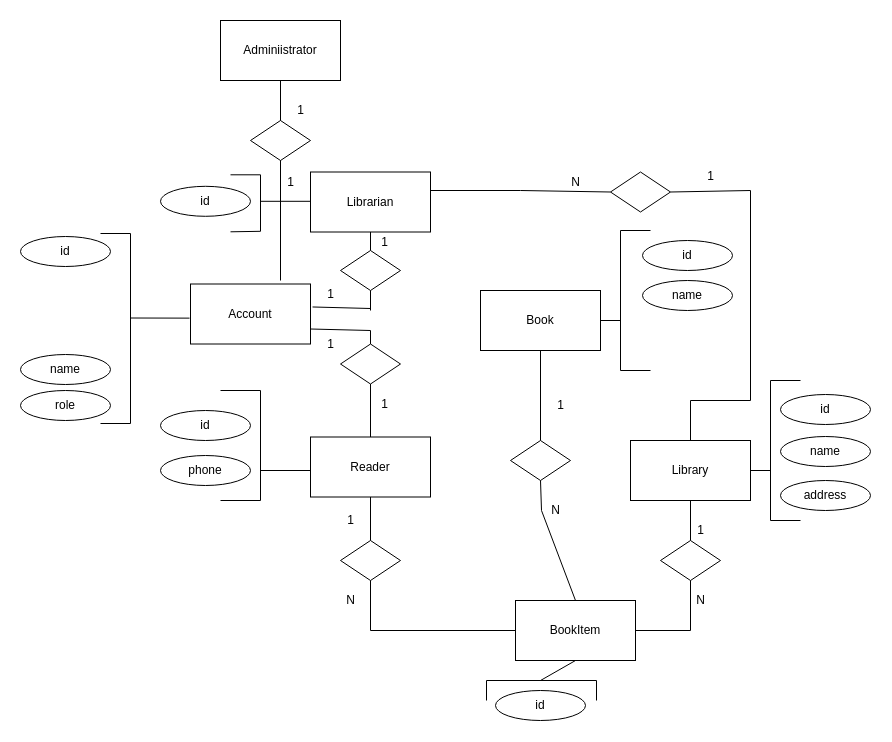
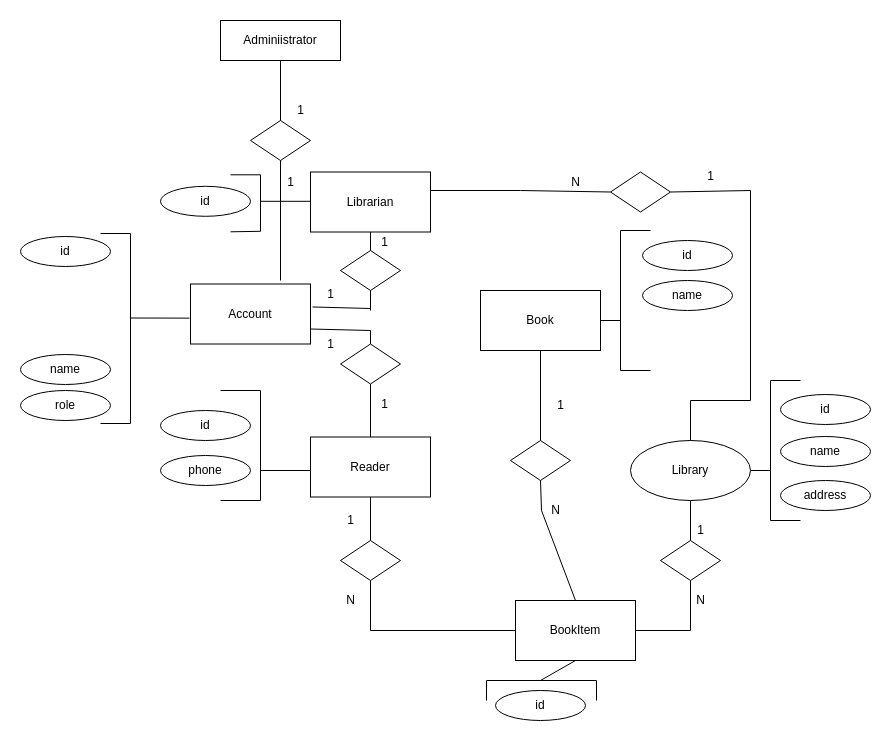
node "Adminiistrator": size 120x60 -> 120x40
node "Library": shape rectangle -> ellipse
